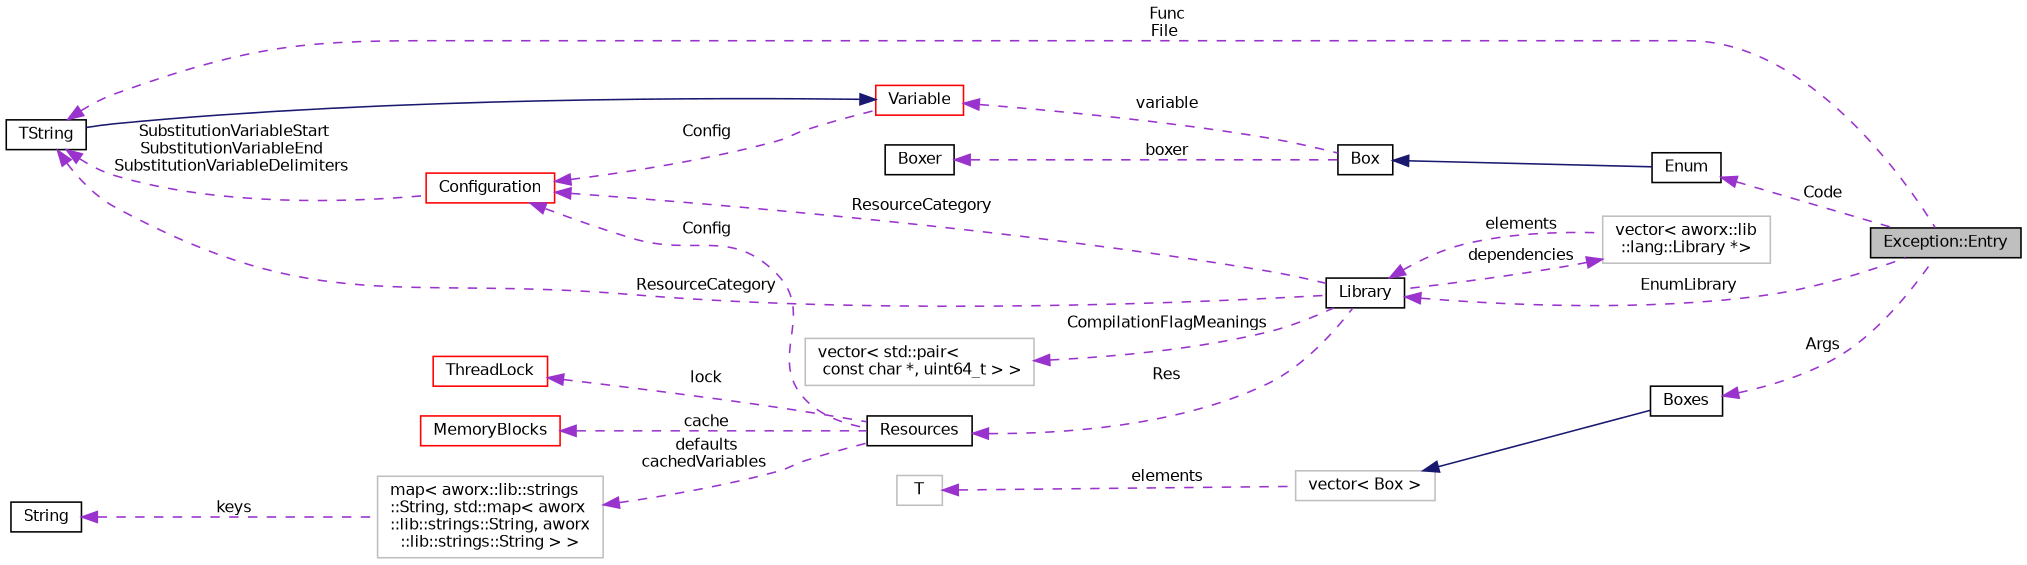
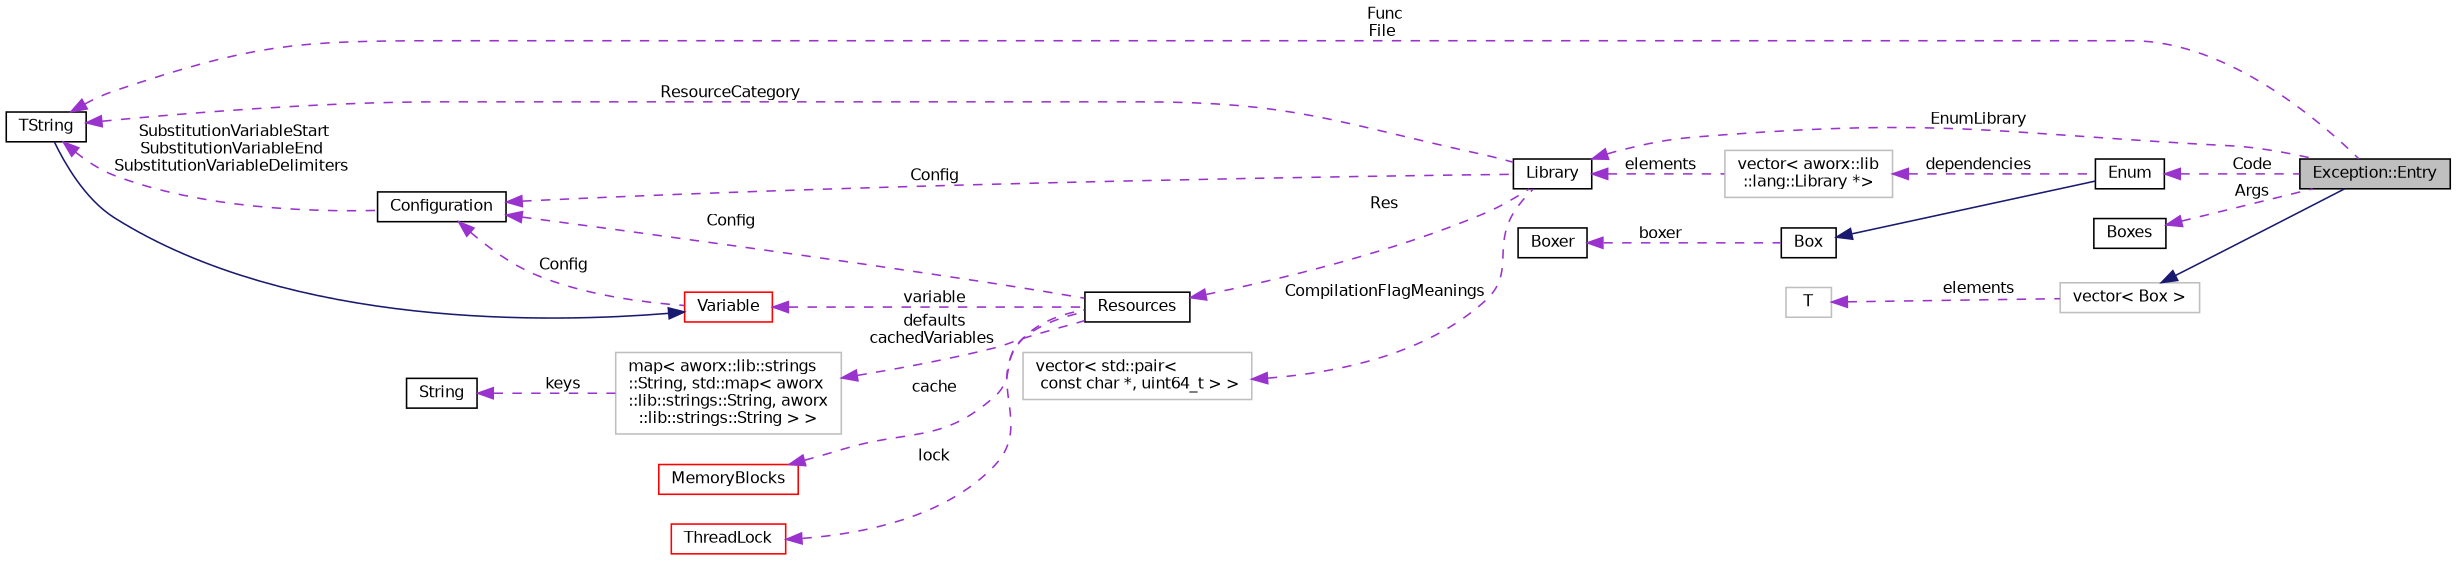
edge "Box" -> "Variable": now "Resources" -> "Variable"
node "Configuration": color red -> black
edge "Library" -> "Configuration": label " ResourceCategory" -> " Config"
edge "Library" -> "vector< aworx::lib ::lang::Library *>": now "Enum" -> "vector< aworx::lib ::lang::Library *>"
edge "Boxes" -> "vector< Box >": now "Exception::Entry" -> "vector< Box >"
